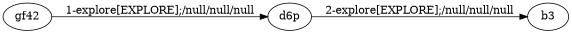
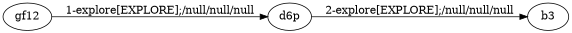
node "gf42": label "gf42" -> "gf12"
